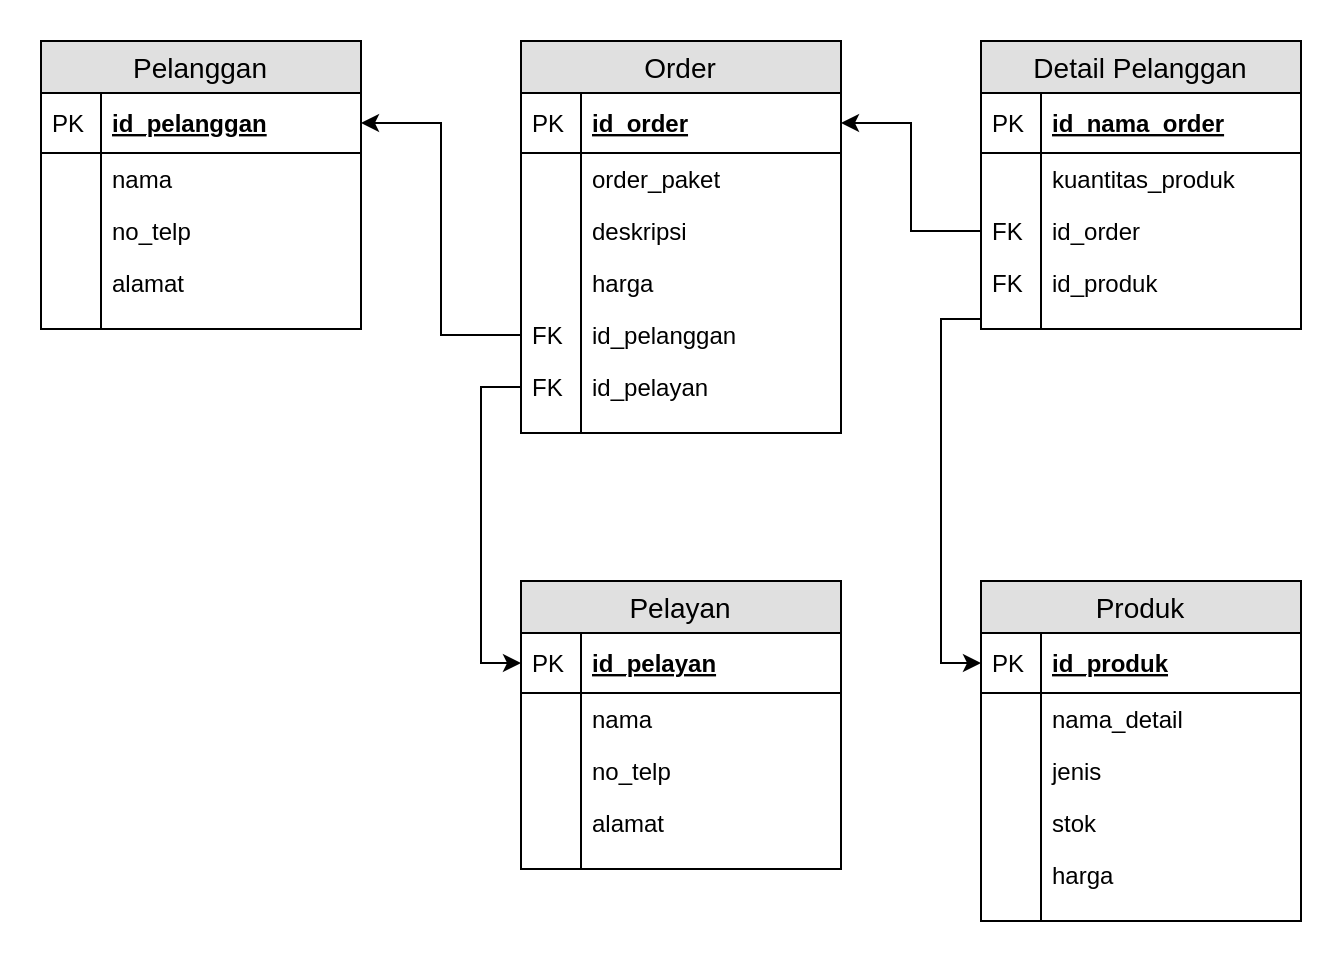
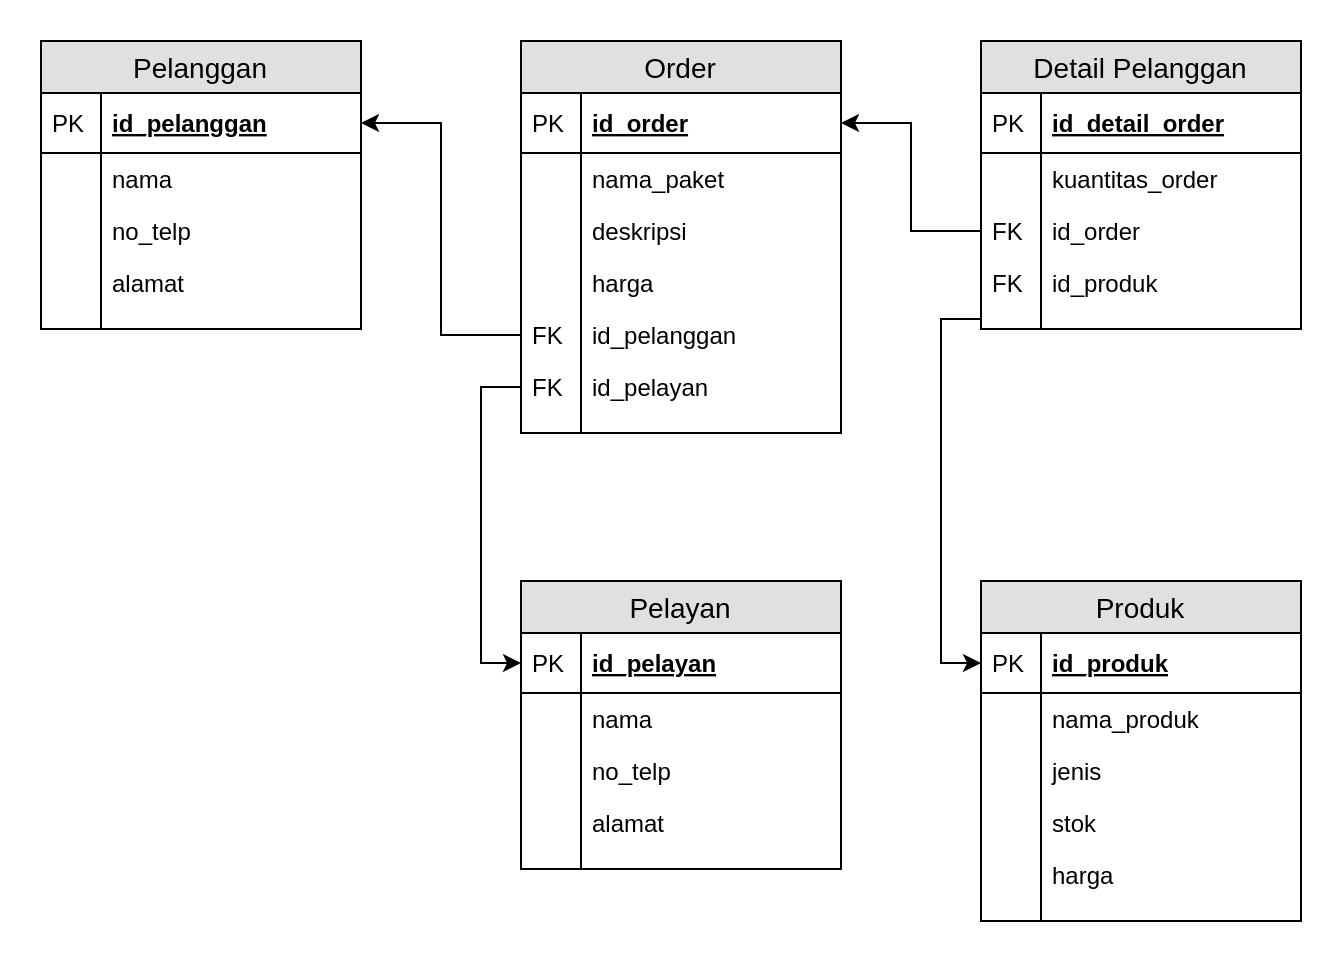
node "id_nama_order": label "id_nama_order" -> "id_detail_order"
node "order_paket": label "order_paket" -> "nama_paket"
node "kuantitas_produk": label "kuantitas_produk" -> "kuantitas_order"
node "nama_detail": label "nama_detail" -> "nama_produk"
